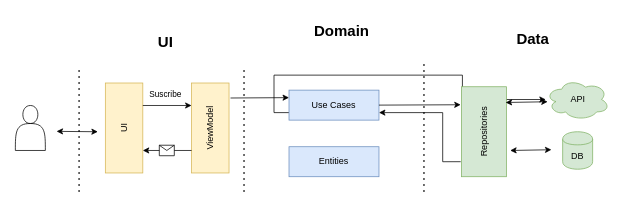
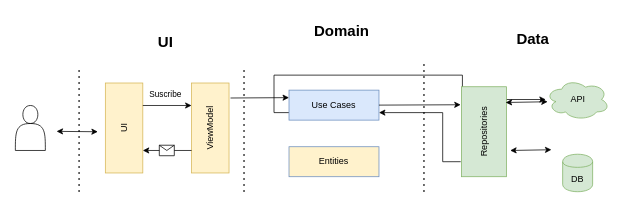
node "DB": moved (578, 150) -> (578, 173)
node "Entities": fillcolor #dae8fc -> #fff2cc
